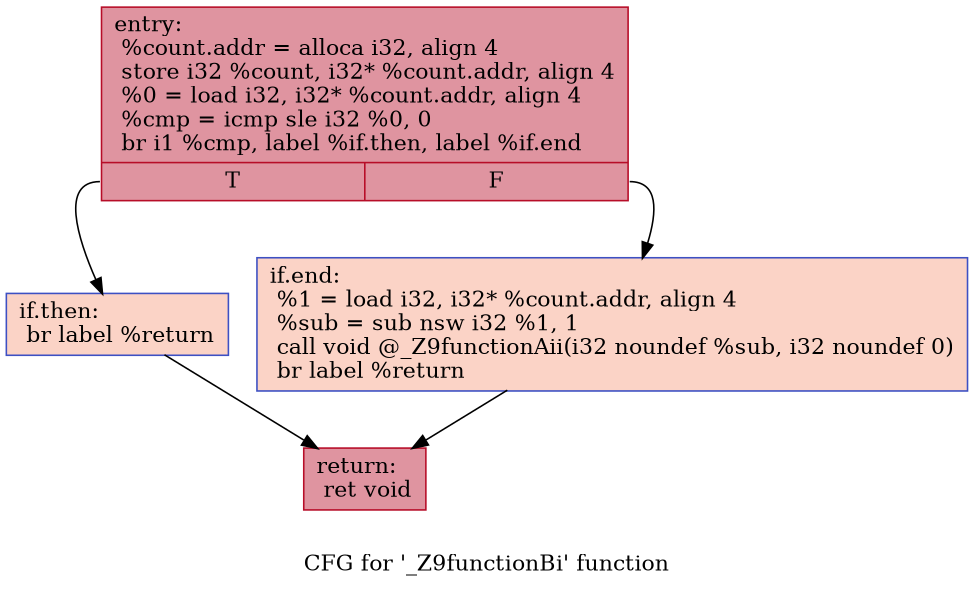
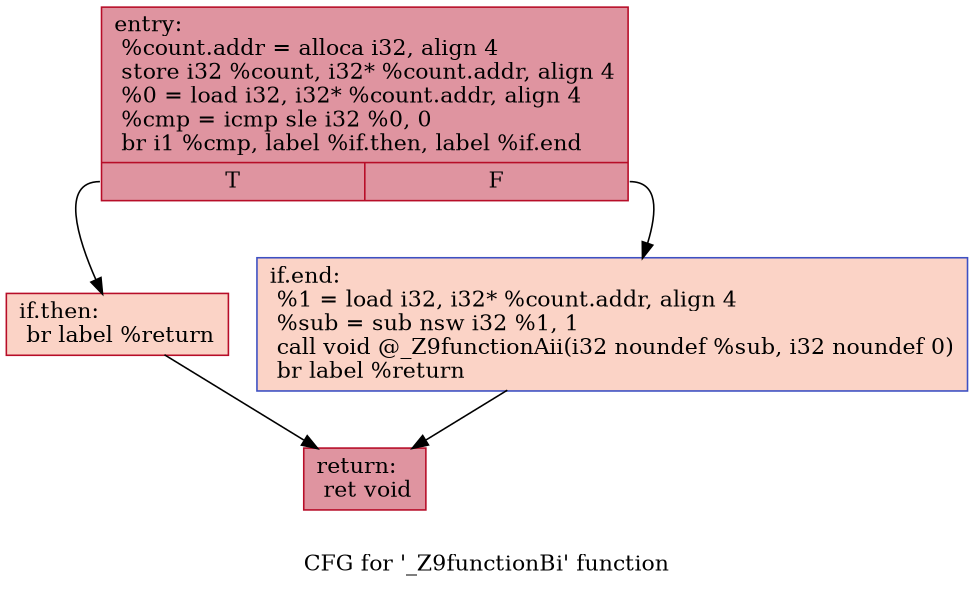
node "if.then:": color #3d50c3ff -> #b70d28ff
